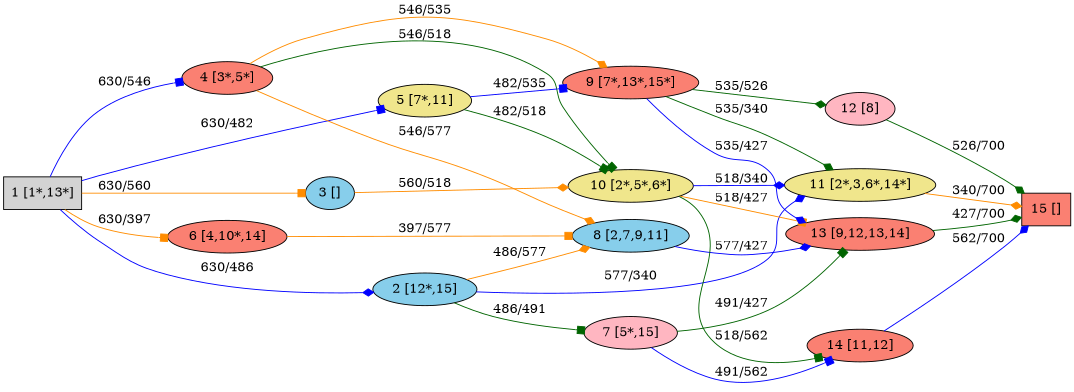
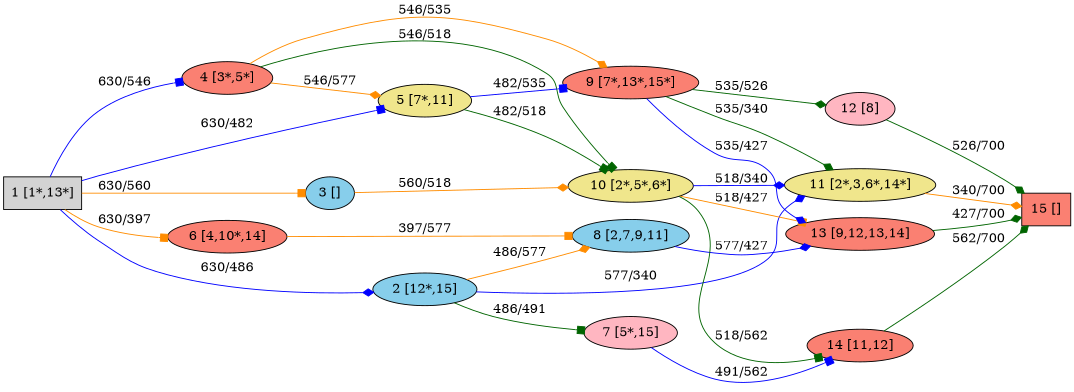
edge "4 [3*,5*]" -> "8 [2,7,9,11]": now "4 [3*,5*]" -> "5 [7*,11]"
edge "14 [11,12]" -> "15 []": color blue -> darkgreen
edge "7 [5*,15]" -> "13 [9,12,13,14]": removed, label "491/427"
